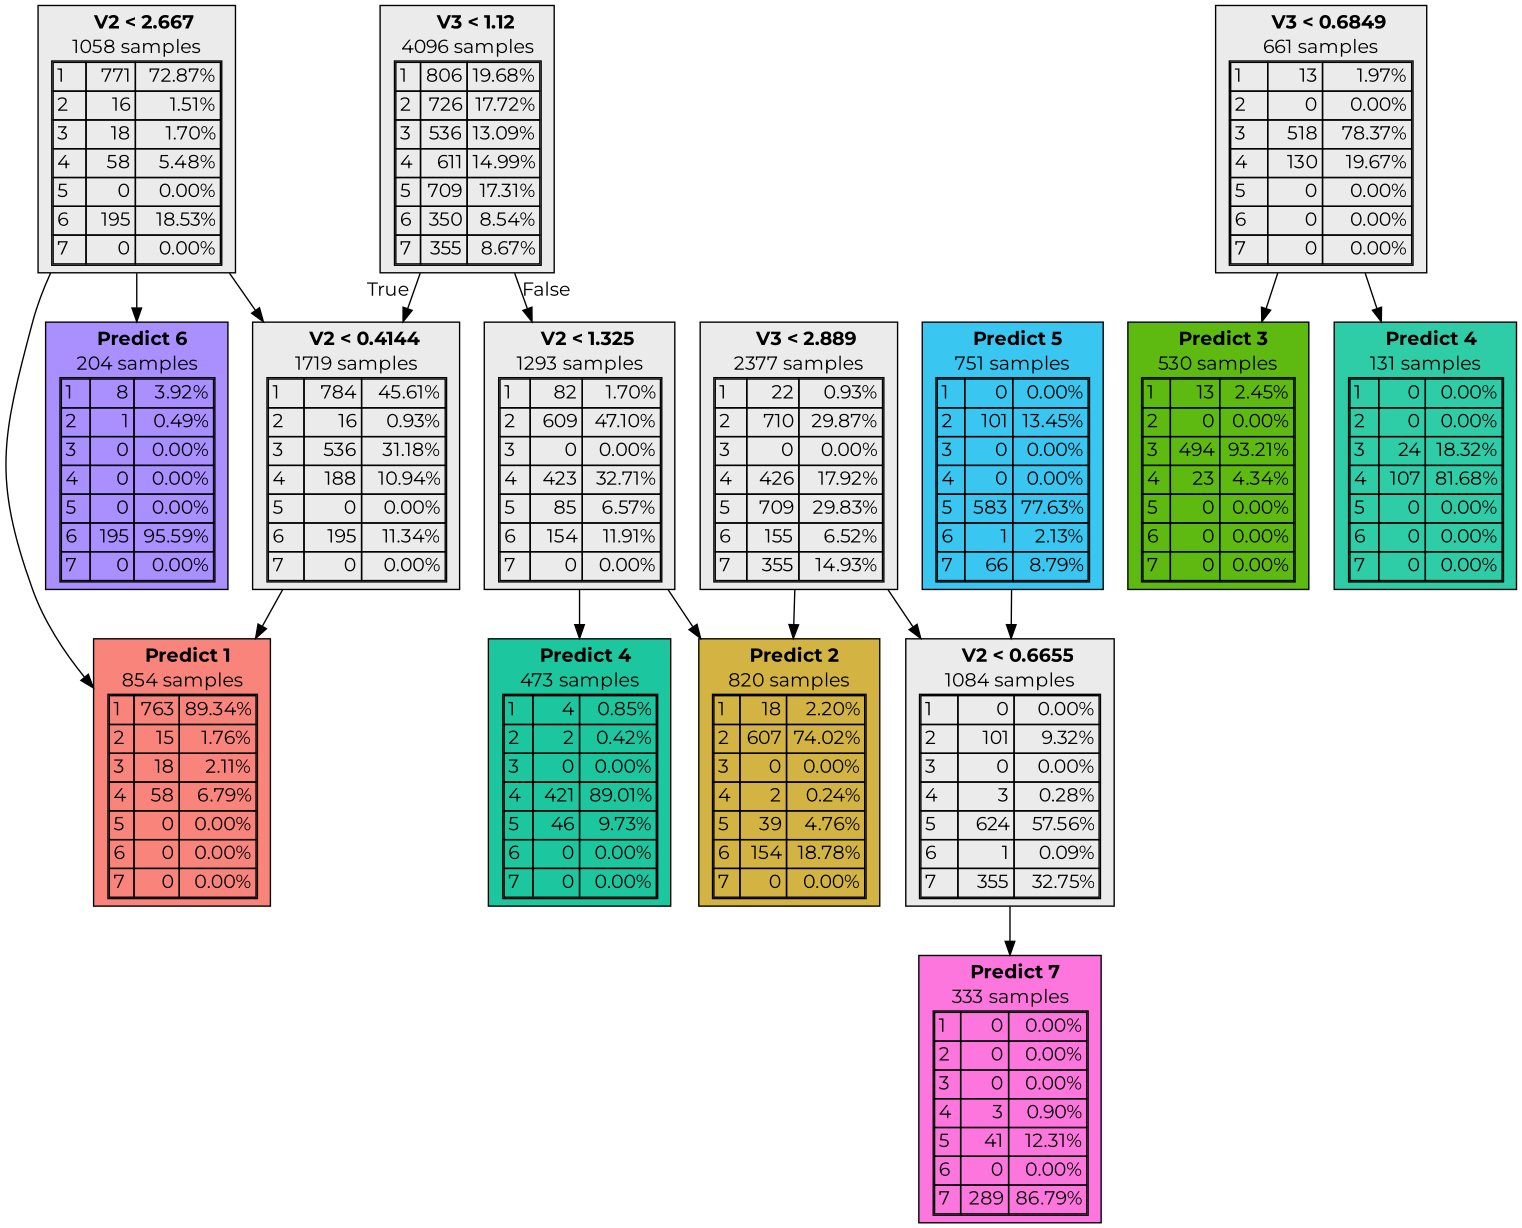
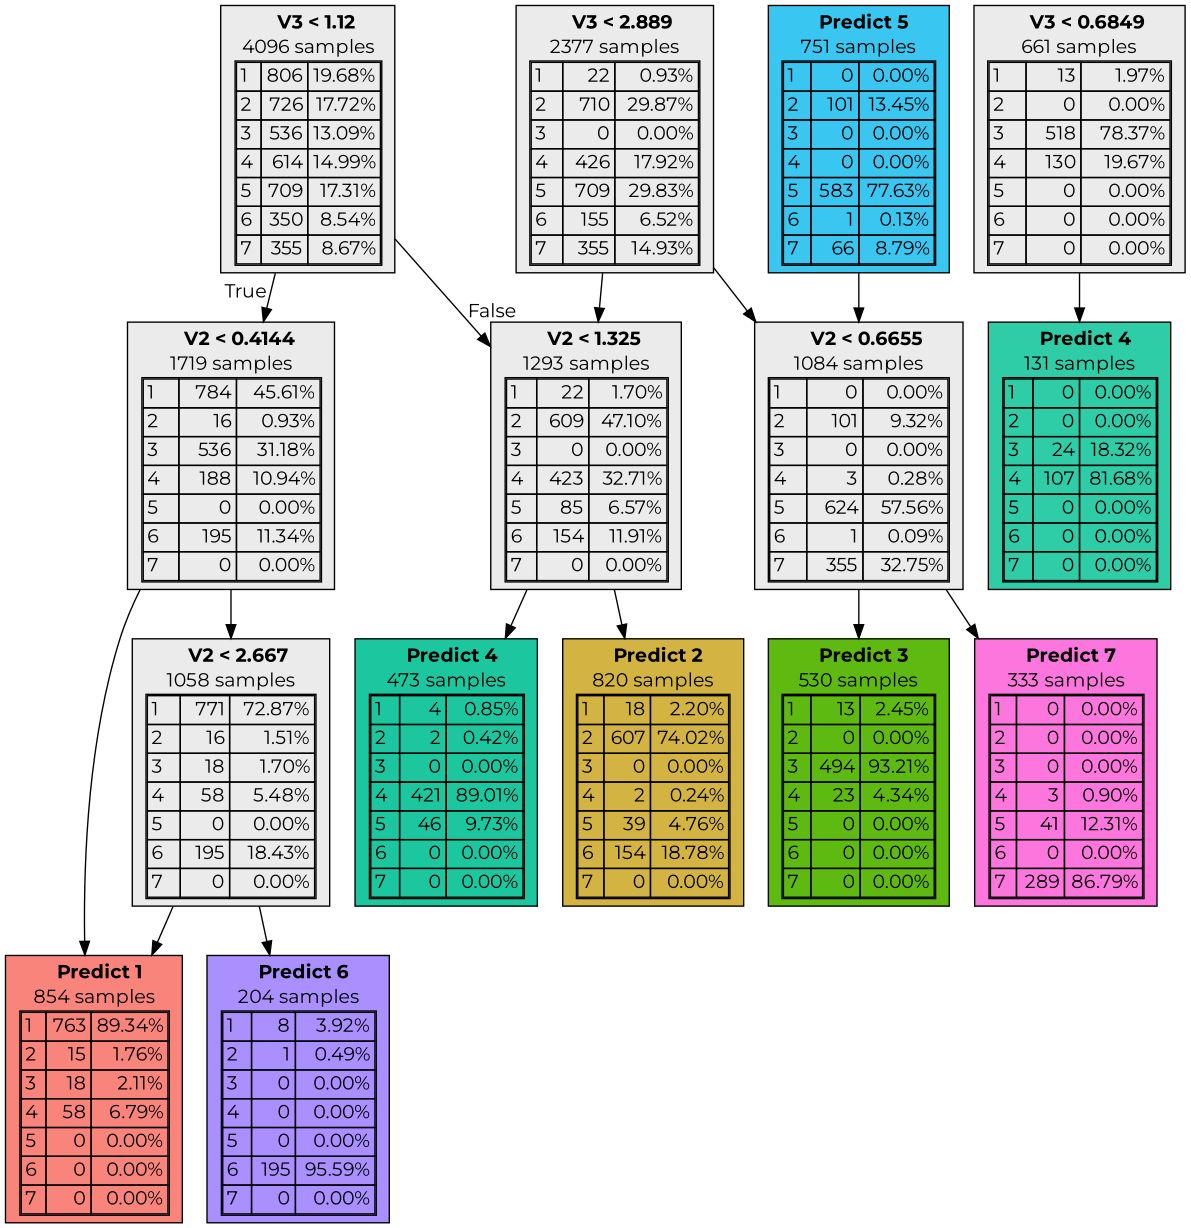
node "V3 < 1.12": text "611" -> "614"
node "V2 < 2.667": text "18.53%" -> "18.43%"
edge "V3 < 0.6849" -> "Predict 3": now "V2 < 0.6655" -> "Predict 3"
edge "V2 < 2.667" -> "V2 < 0.4144": reversed
node "V2 < 1.325": text "82" -> "22"
node "Predict 5": text "2.13%" -> "0.13%"
edge "V3 < 2.889" -> "Predict 2": now "V3 < 2.889" -> "V2 < 1.325"
